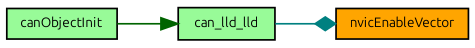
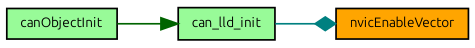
node "can_lld_lld": label "can_lld_lld" -> "can_lld_init"
